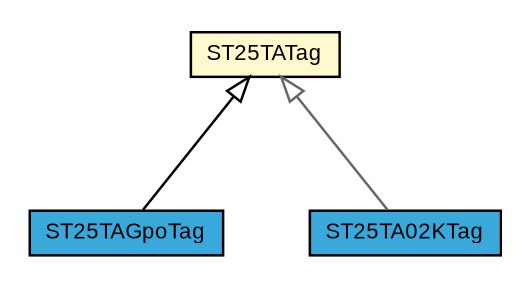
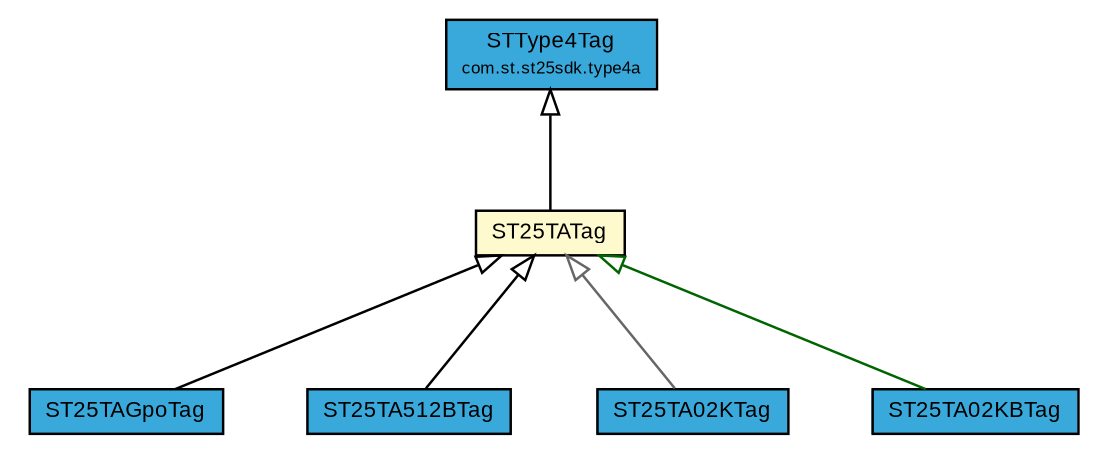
node "STType4Tag": added
node "ST25TA512BTag": added
node "ST25TA02KBTag": added
